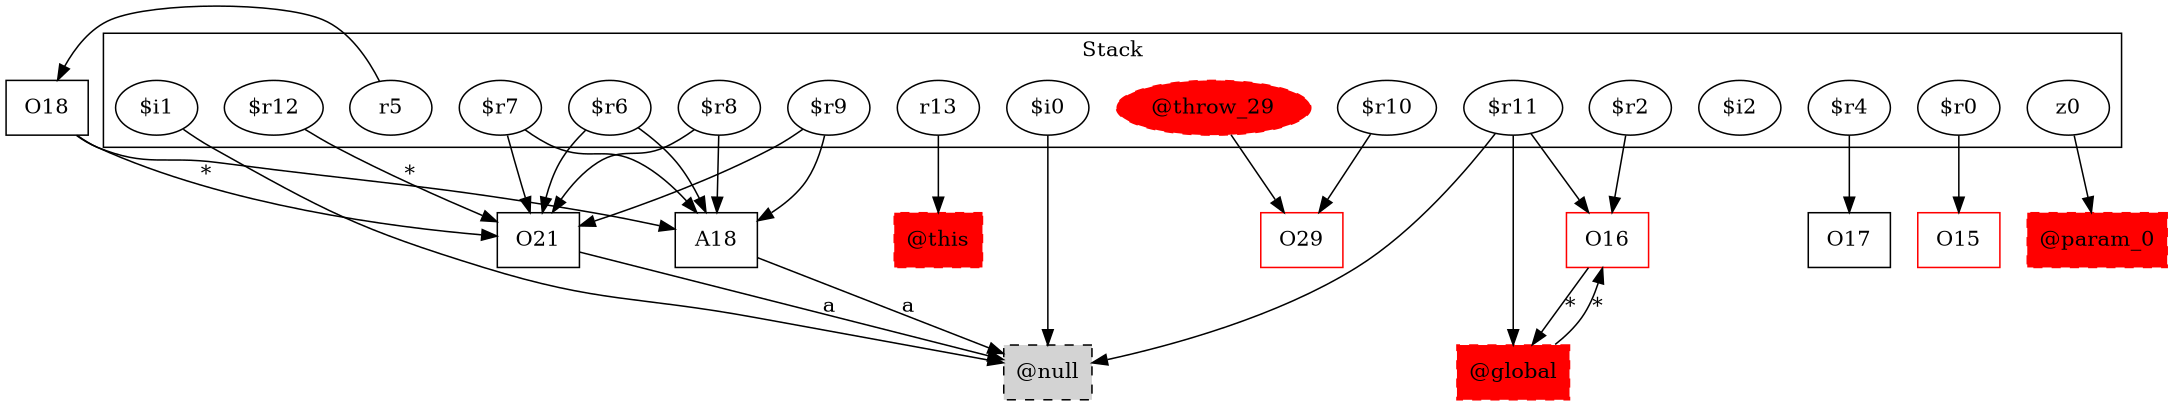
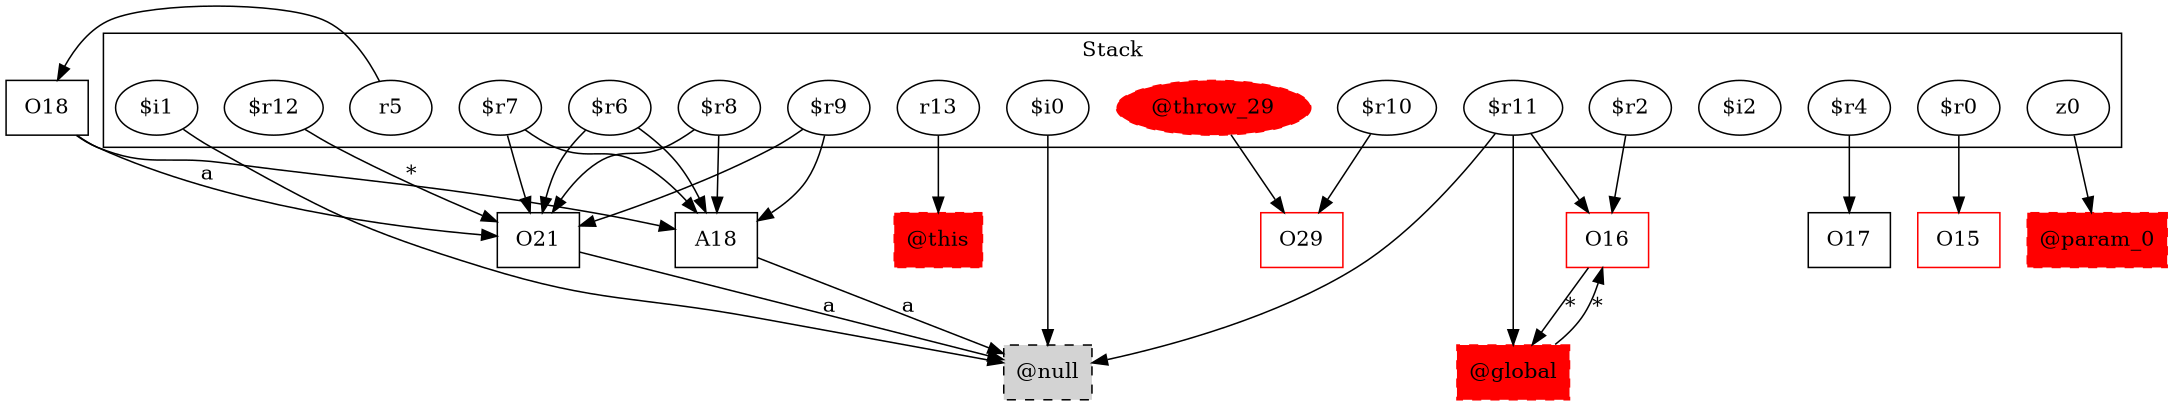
edge "O18" -> "O21": label "*" -> "a"
